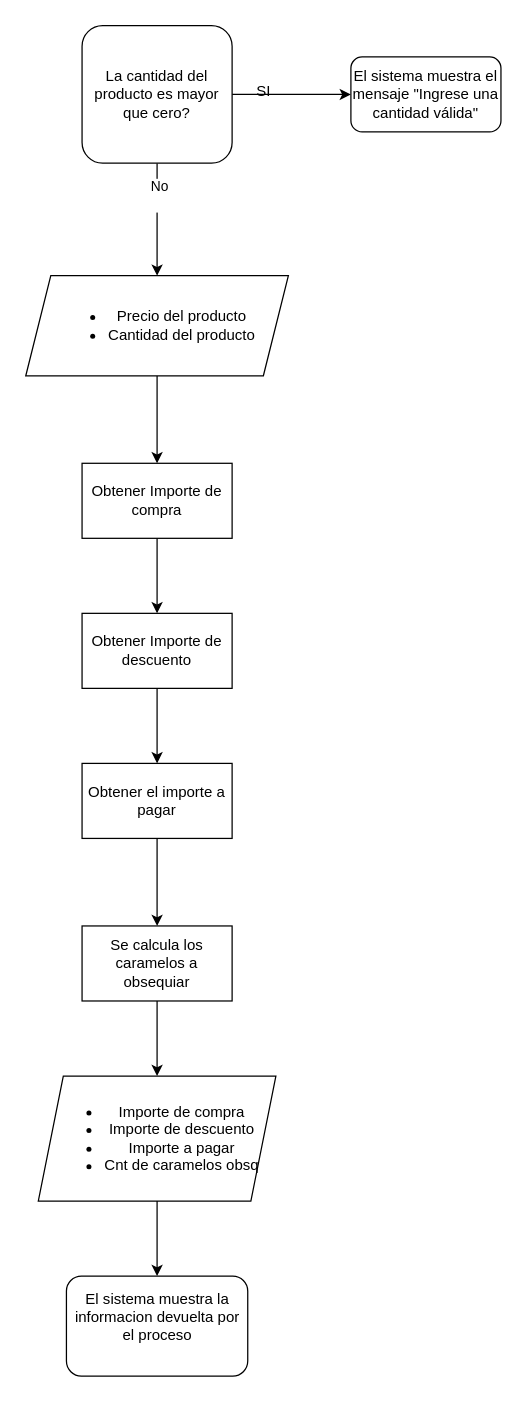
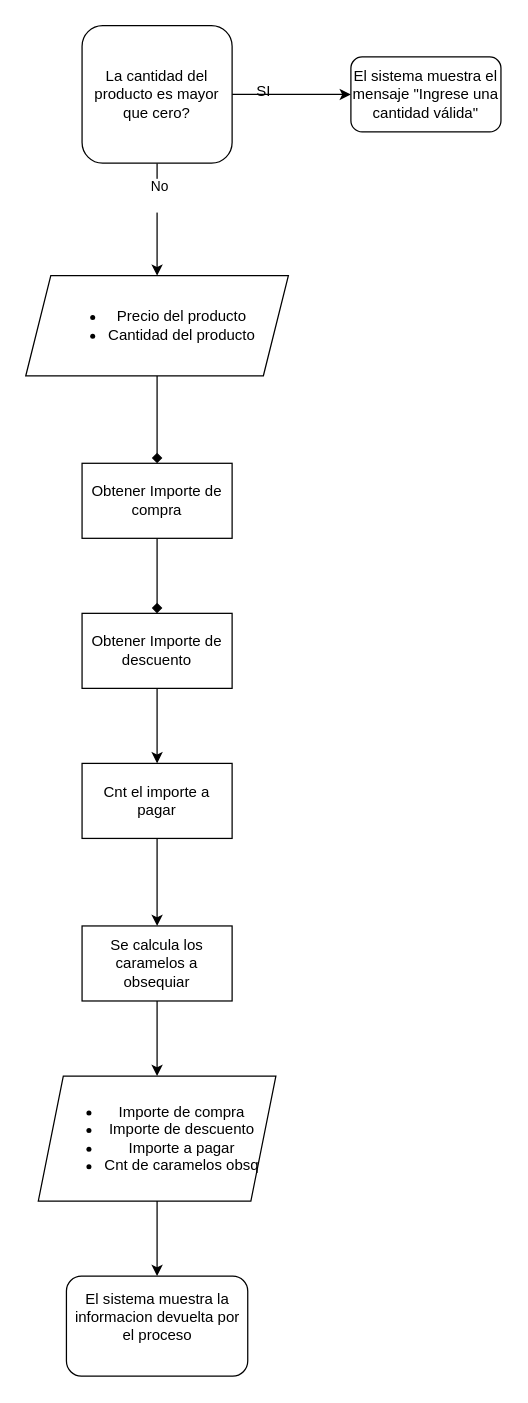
edge "Precio del producto Cantidad del producto" -> "Obtener Importe de compra": arrowhead classic -> diamond
edge "Obtener Importe de compra" -> "Obtener Importe de descuento": arrowhead classic -> diamond
node "Obtener el importe a pagar": label "Obtener el importe a pagar" -> "Cnt el importe a pagar"
